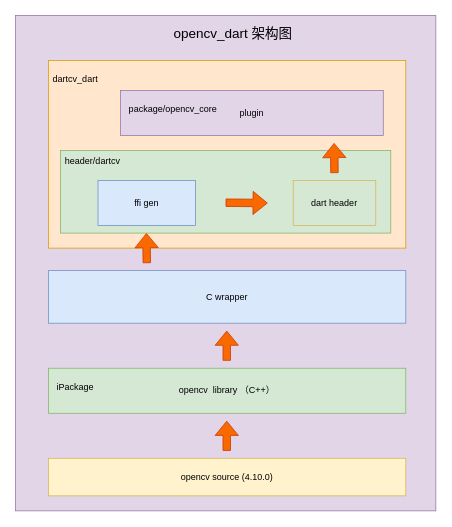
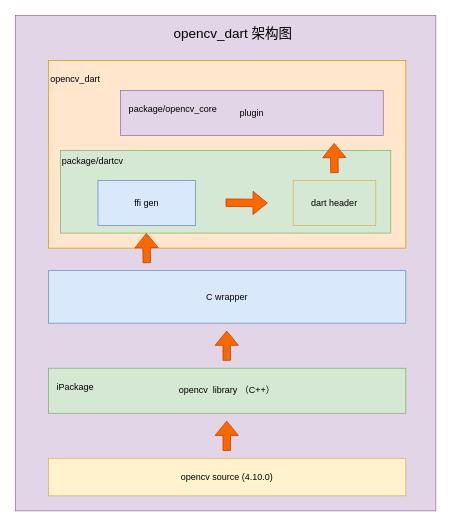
node "dartcv_dart": label "dartcv_dart" -> "opencv_dart"
node "header/dartcv": label "header/dartcv" -> "package/dartcv"
